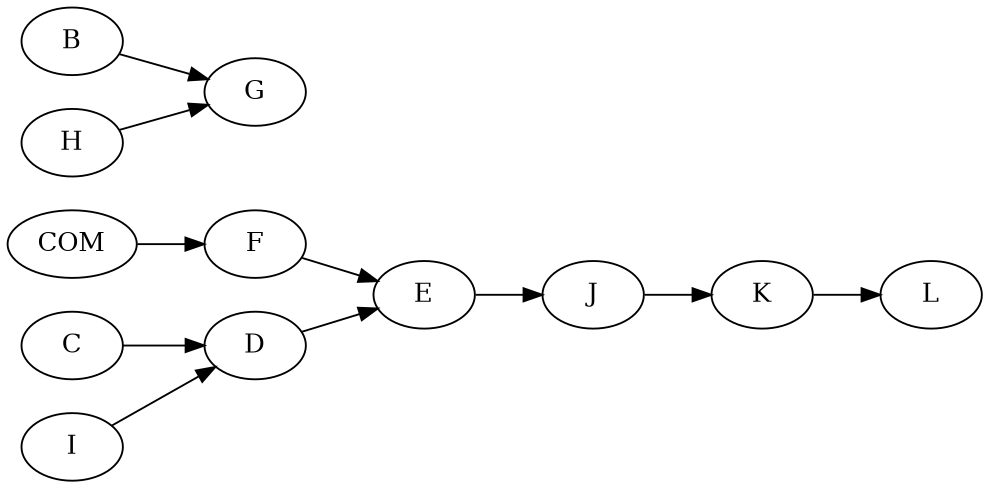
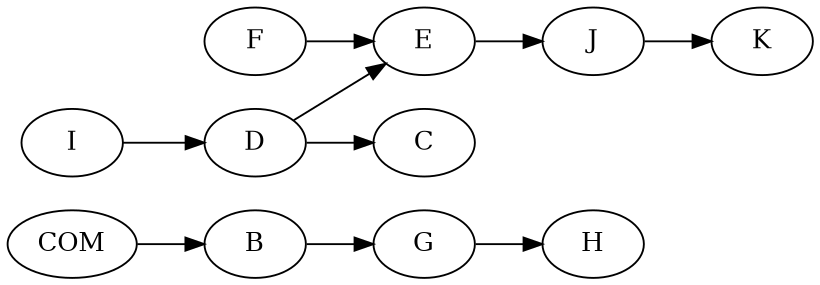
edge "H" -> "G": reversed
edge "COM" -> "F": now "COM" -> "B"
node "L": removed
edge "C" -> "D": reversed
